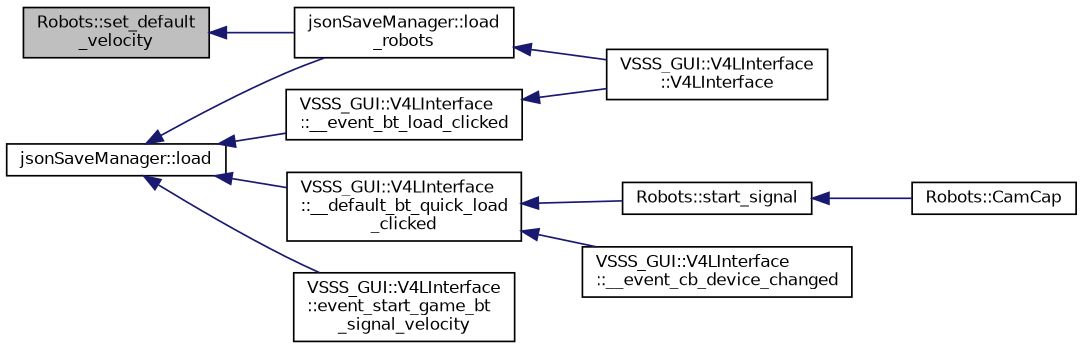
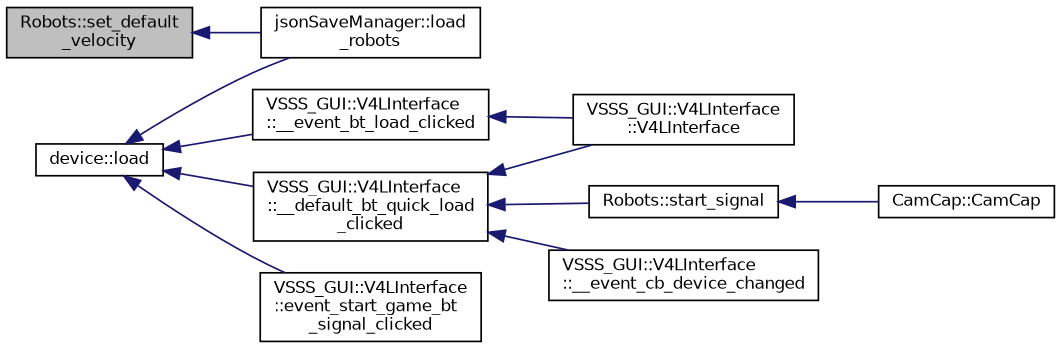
edge "VSSS_GUI::V4LInterface ::V4LInterface" -> "jsonSaveManager::load _robots": now "VSSS_GUI::V4LInterface ::V4LInterface" -> "VSSS_GUI::V4LInterface ::__default_bt_quick_load _clicked"
node "jsonSaveManager::load": label "jsonSaveManager::load" -> "device::load"
node "Robots::CamCap": label "Robots::CamCap" -> "CamCap::CamCap"
node "VSSS_GUI::V4LInterface ::event_start_game_bt _signal_velocity": label "VSSS_GUI::V4LInterface ::event_start_game_bt _signal_velocity" -> "VSSS_GUI::V4LInterface ::event_start_game_bt _signal_clicked"
